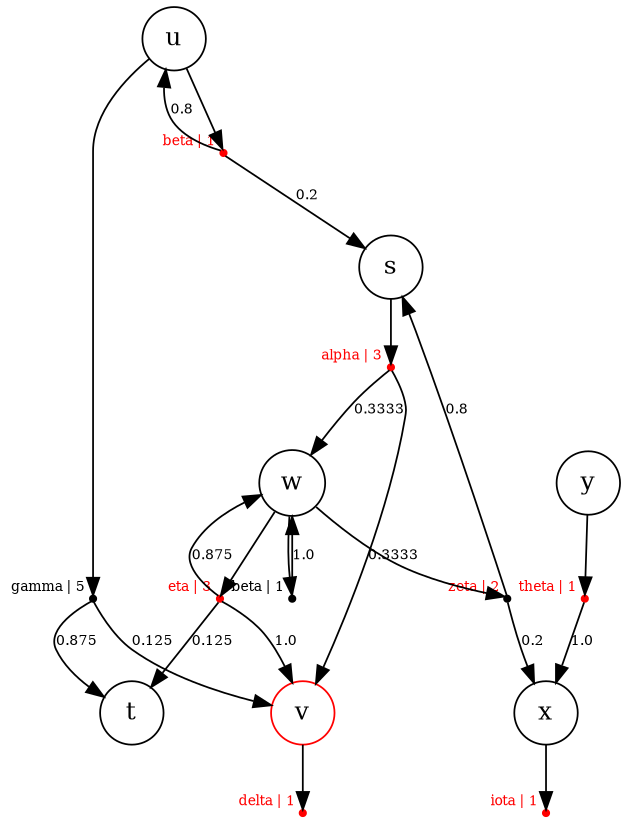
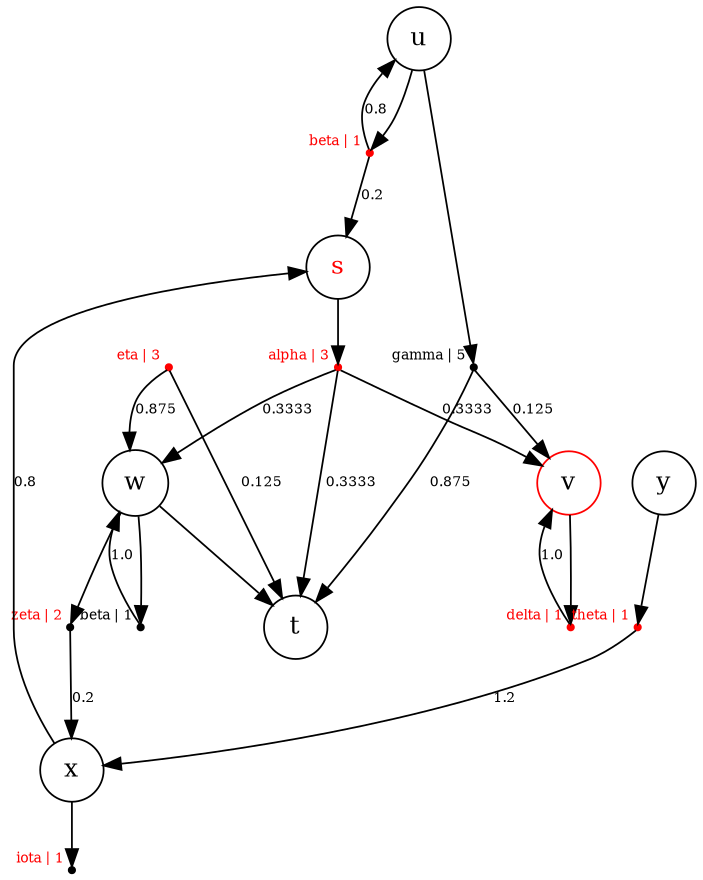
node "s": fontcolor black -> red
edge "zeta | 2" -> "s": now "x" -> "s"
edge "alpha | 3" -> "t": added, label "0.3333"
edge "w" -> "eta | 3": now "w" -> "t"
edge "eta | 3" -> "v": now "delta | 1" -> "v"
edge "theta | 1" -> "x": label "1.0" -> "1.2"
node "iota | 1": color red -> black
